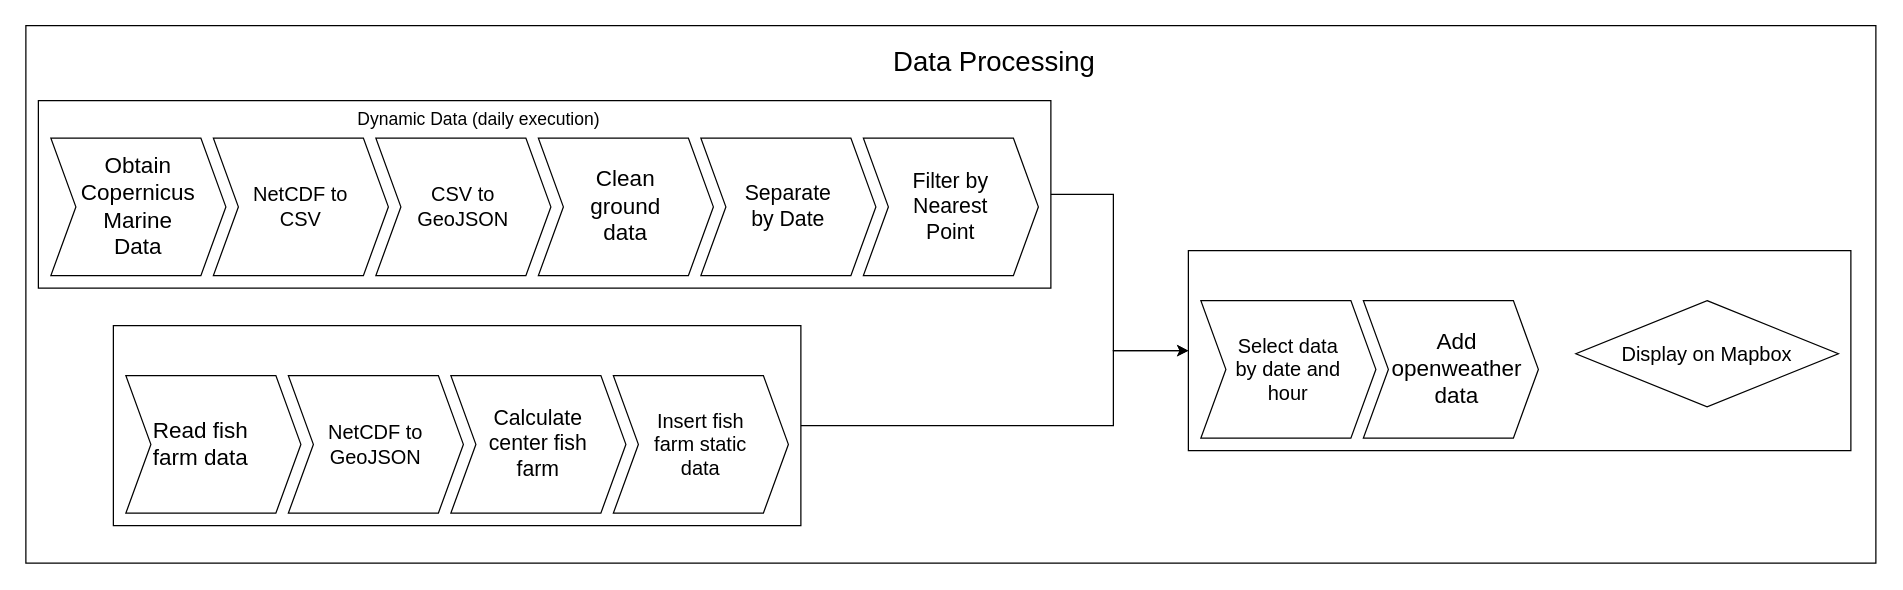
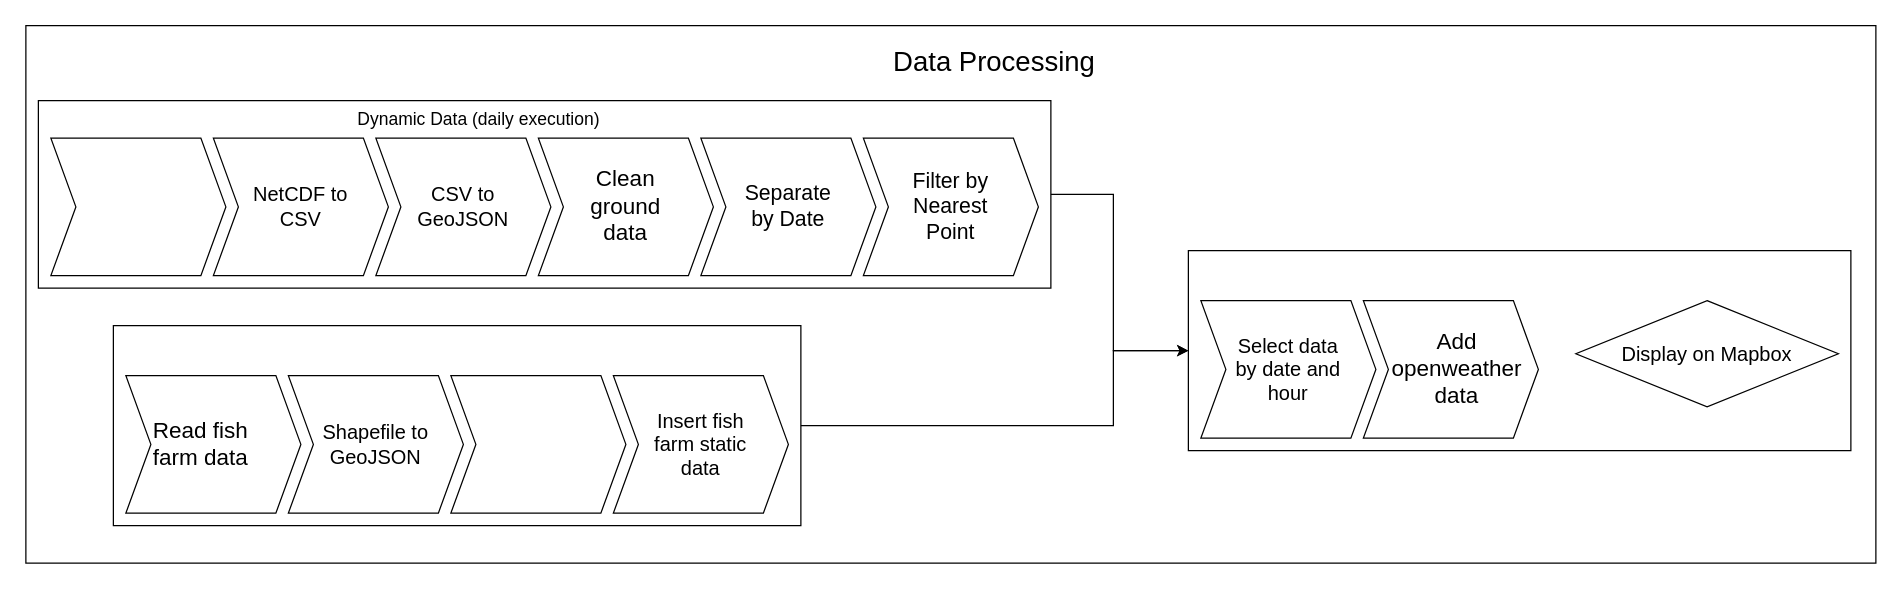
node "Obtain Copernicus Marine Data": removed
node "NetCDF to GeoJSON": label "NetCDF to GeoJSON" -> "Shapefile to GeoJSON"
node "Calculate center fish farm": removed
